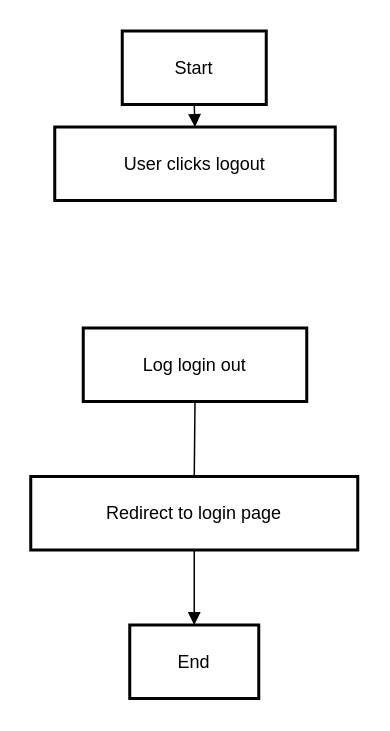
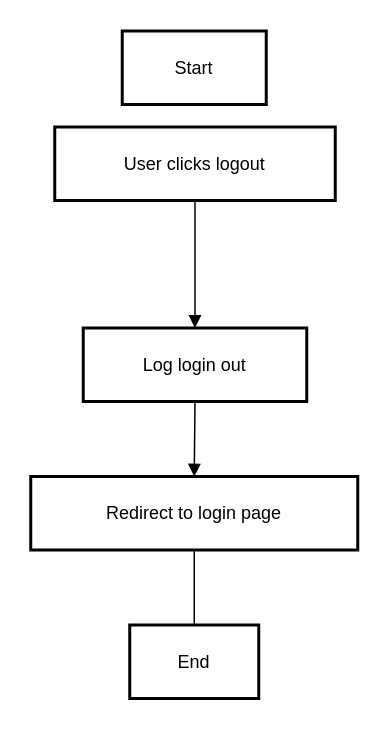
edge "Start" -> "User clicks logout": removed
edge "User clicks logout" -> "Log login out": added
edge "Log login out" -- "Redirect to login page": arrowhead none -> block
edge "Redirect to login page" -> "End": arrowhead block -> none
